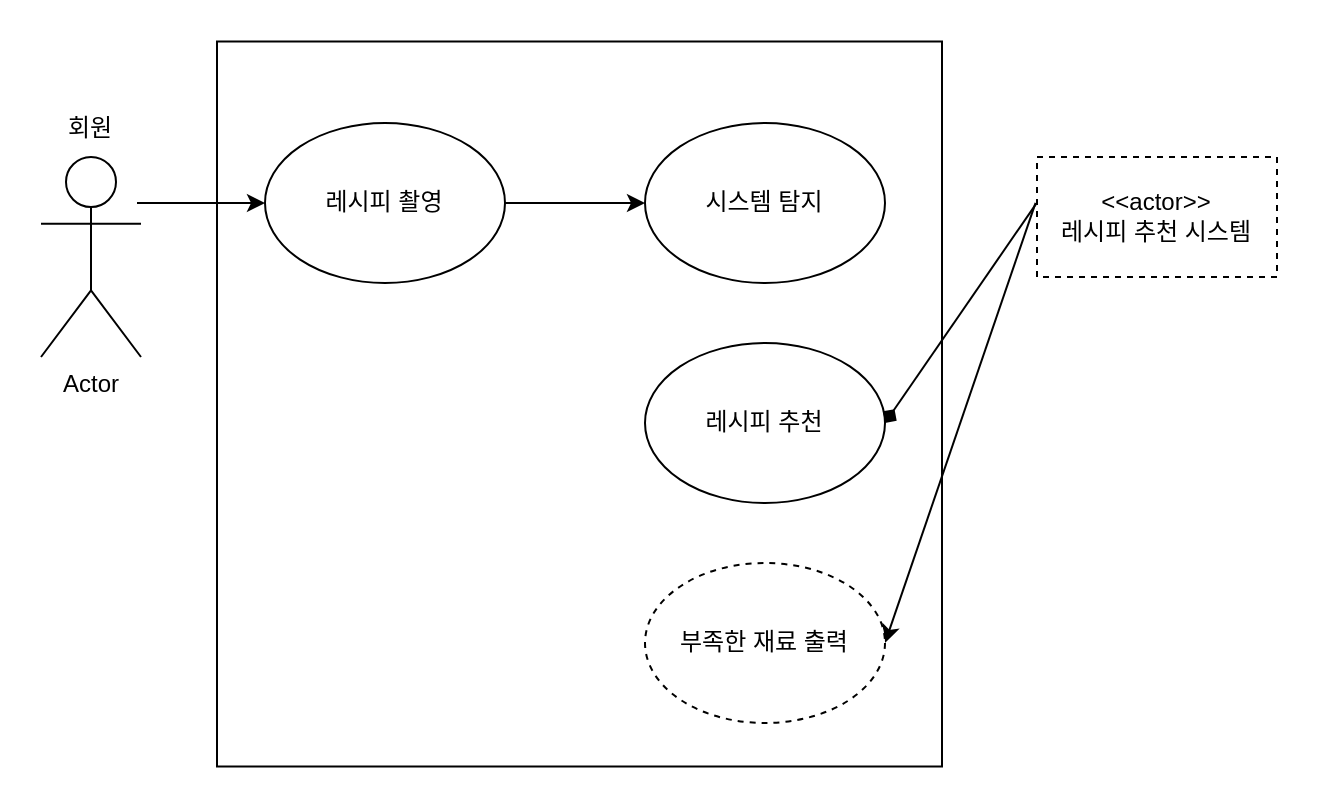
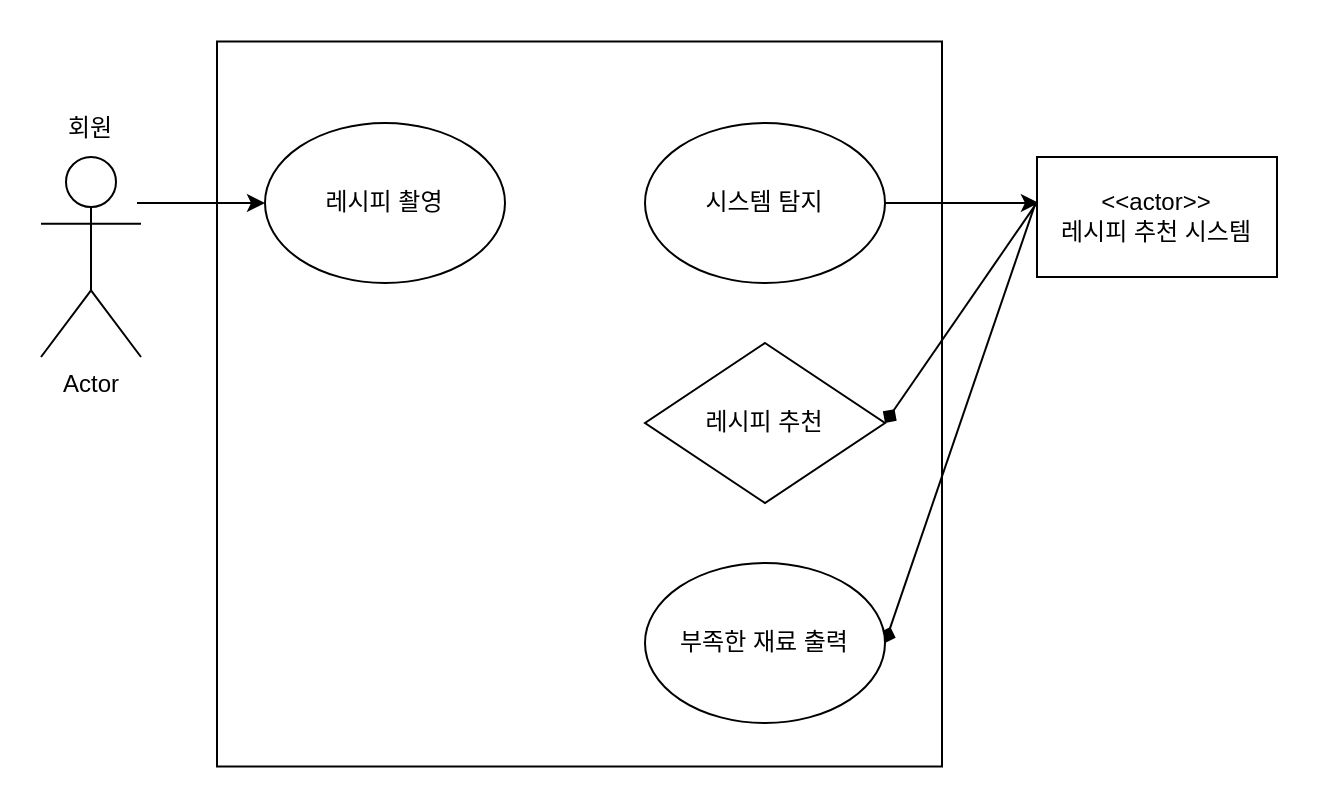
edge "레시피 촬영" -> "시스템 탐지": removed
edge "시스템 탐지" -> "<<actor>> 레시피 추천 시스템": added
node "<<actor>> 레시피 추천 시스템": style dashed -> solid
node "레시피 추천": shape ellipse -> diamond
edge "<<actor>> 레시피 추천 시스템" -> "부족한 재료 출력": arrowhead classic -> diamond
node "부족한 재료 출력": style dashed -> solid
